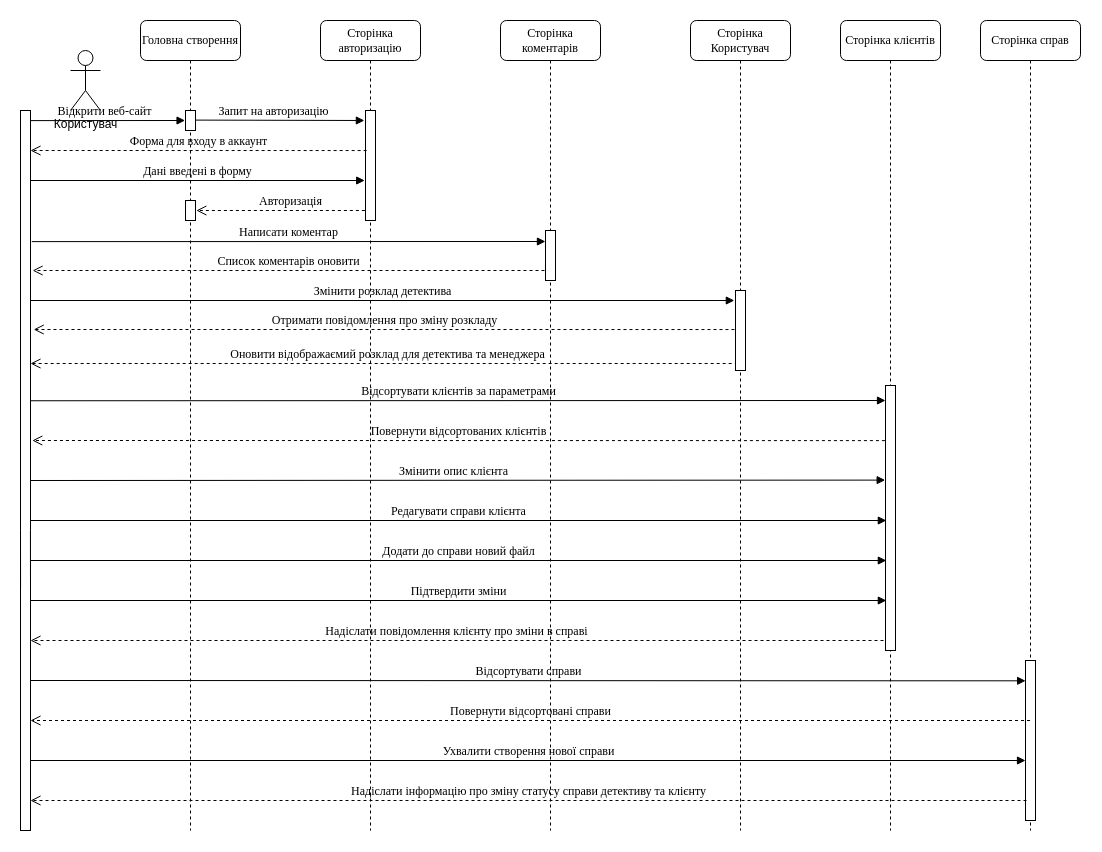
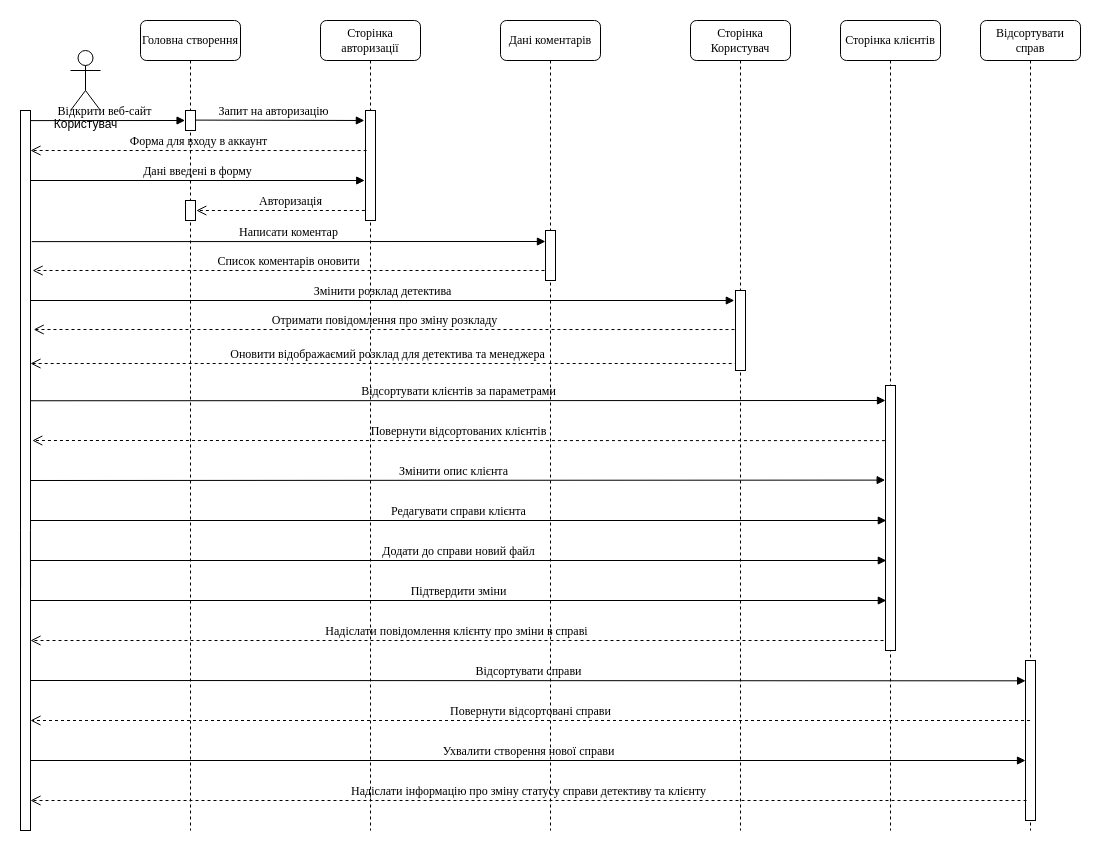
node "Сторінка авторизацію": label "Сторінка авторизацію" -> "Сторінка авторизації"
node "Сторінка коментарів": label "Сторінка коментарів" -> "Дані коментарів"
node "Сторінка справ": label "Сторінка справ" -> "Відсортувати справ"
